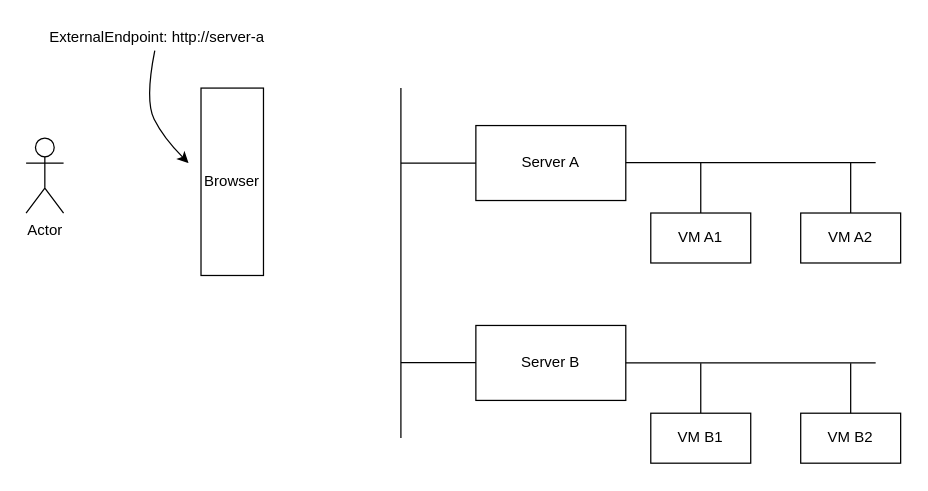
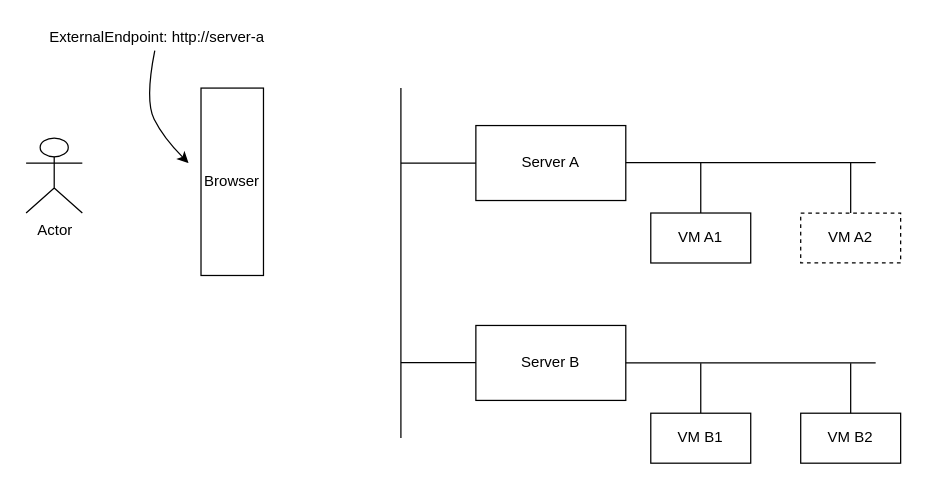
node "Actor": size 38x75 -> 56x75
node "VM A2": style solid -> dashed
